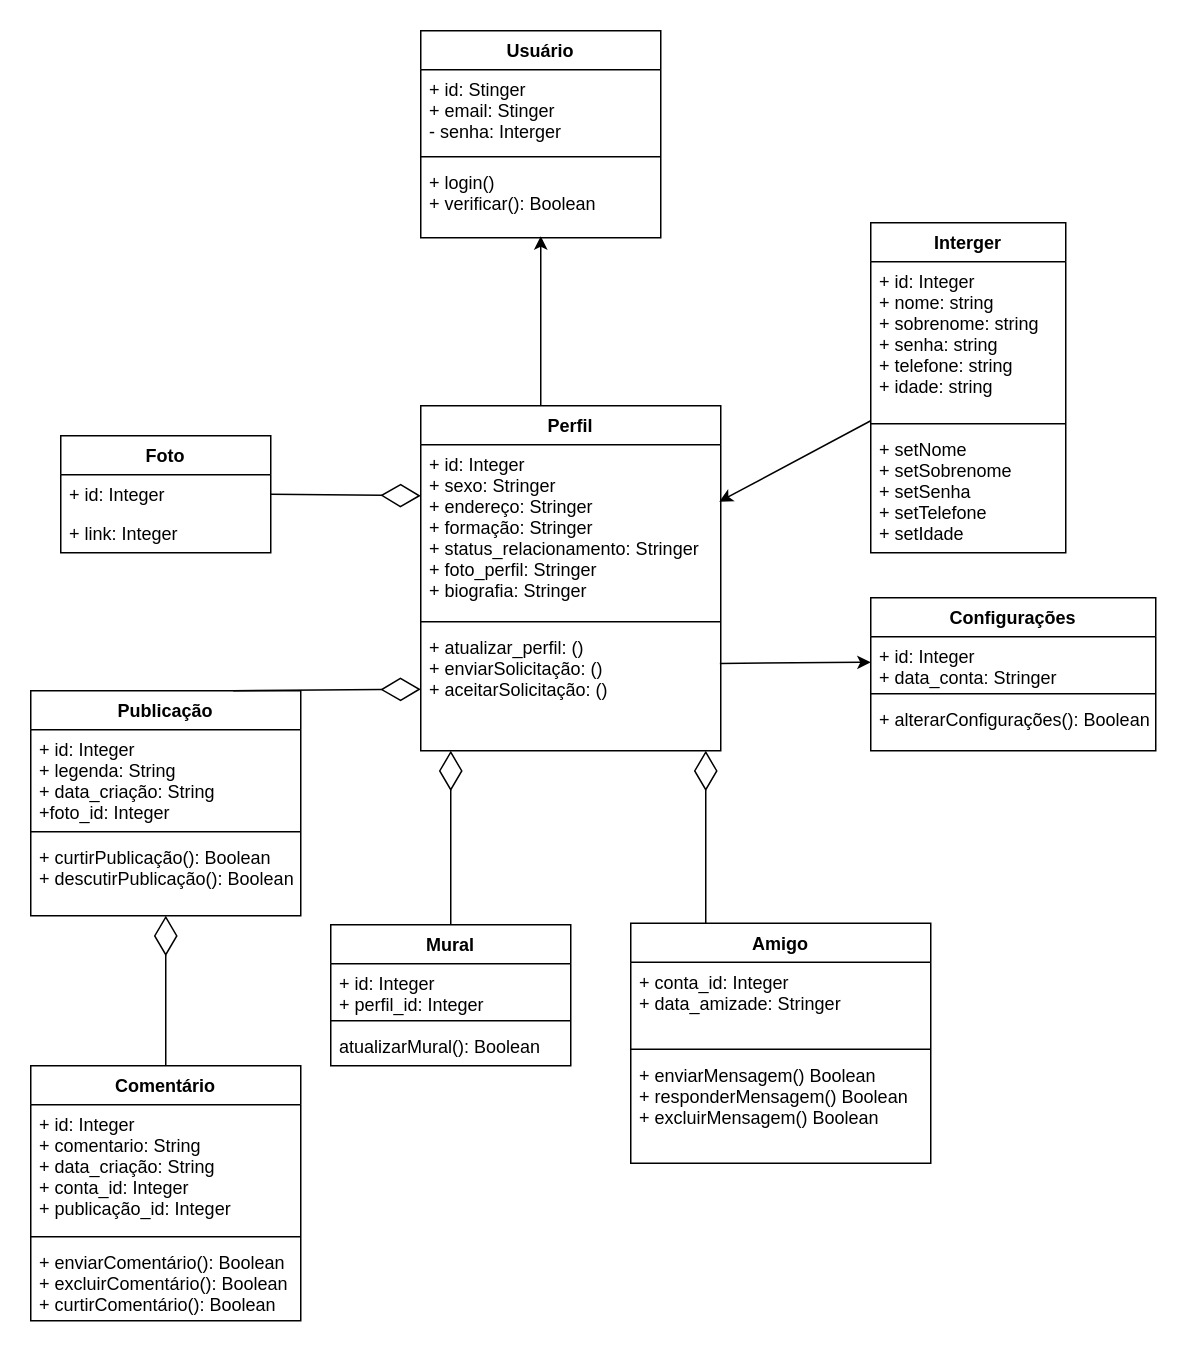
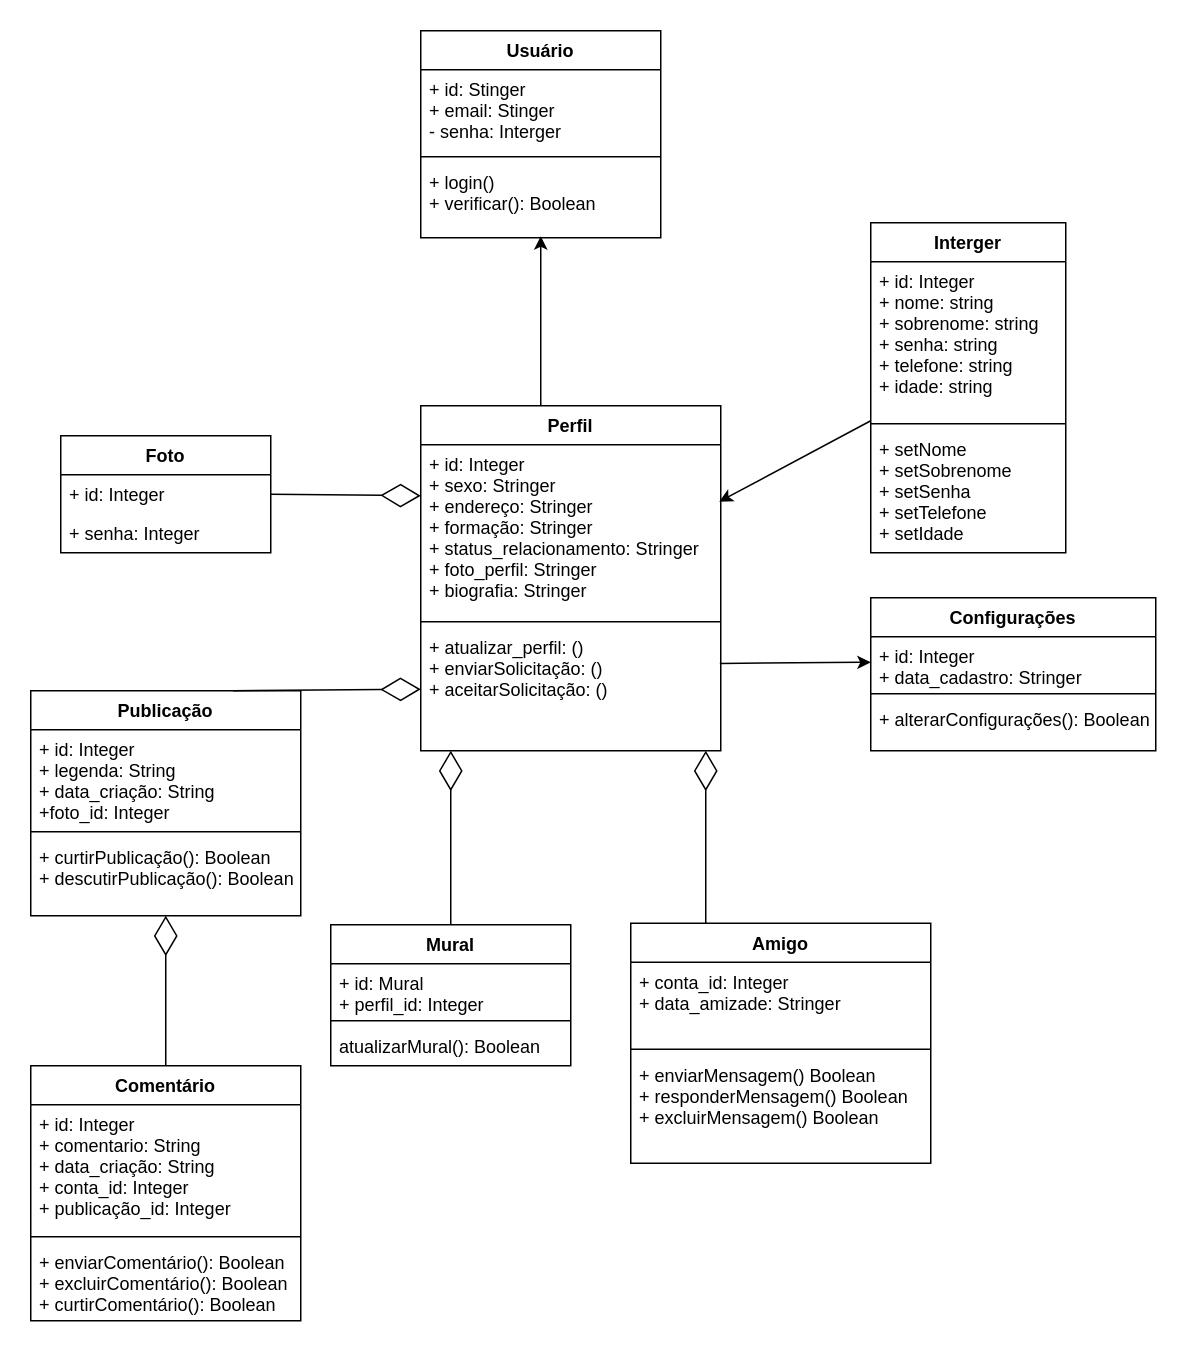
node "+ link: Integer": label "+ link: Integer" -> "+ senha: Integer"
node "+ id: Integer + data_conta: Stringer": label "+ id: Integer + data_conta: Stringer" -> "+ id: Integer + data_cadastro: Stringer"
node "+ id: Integer + perfil_id: Integer": label "+ id: Integer + perfil_id: Integer" -> "+ id: Mural + perfil_id: Integer"
